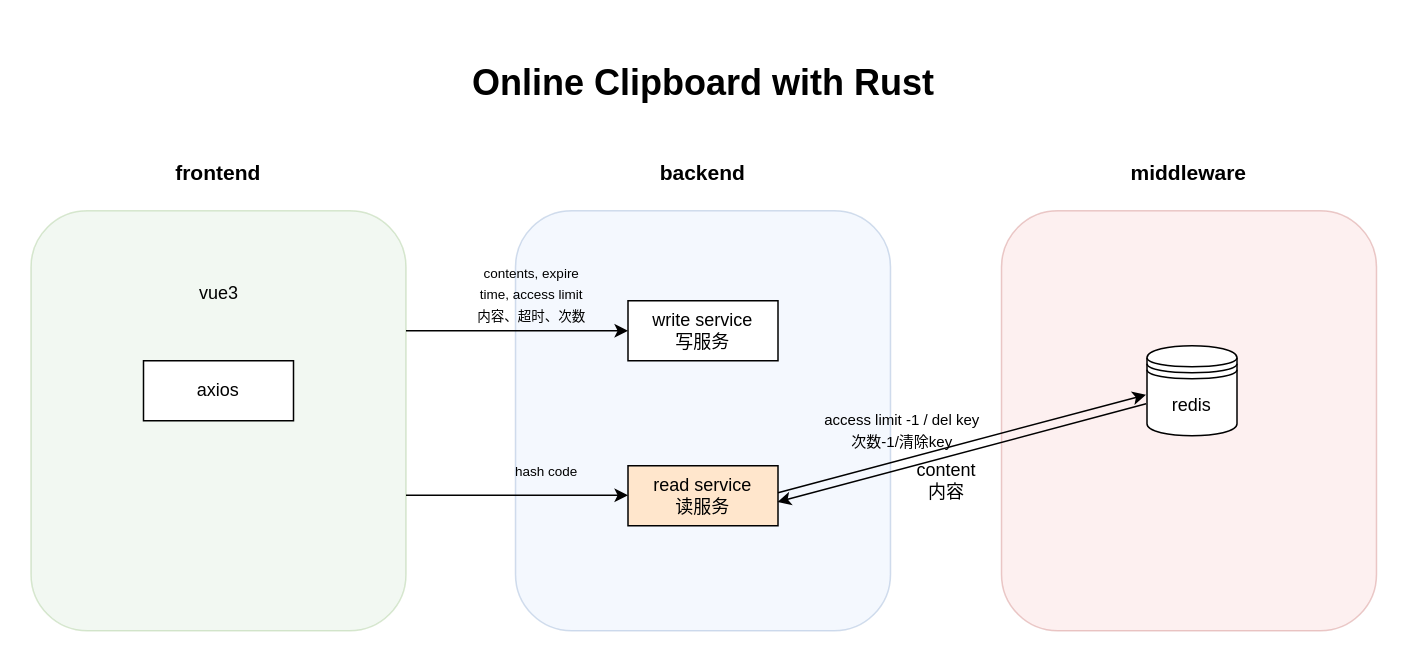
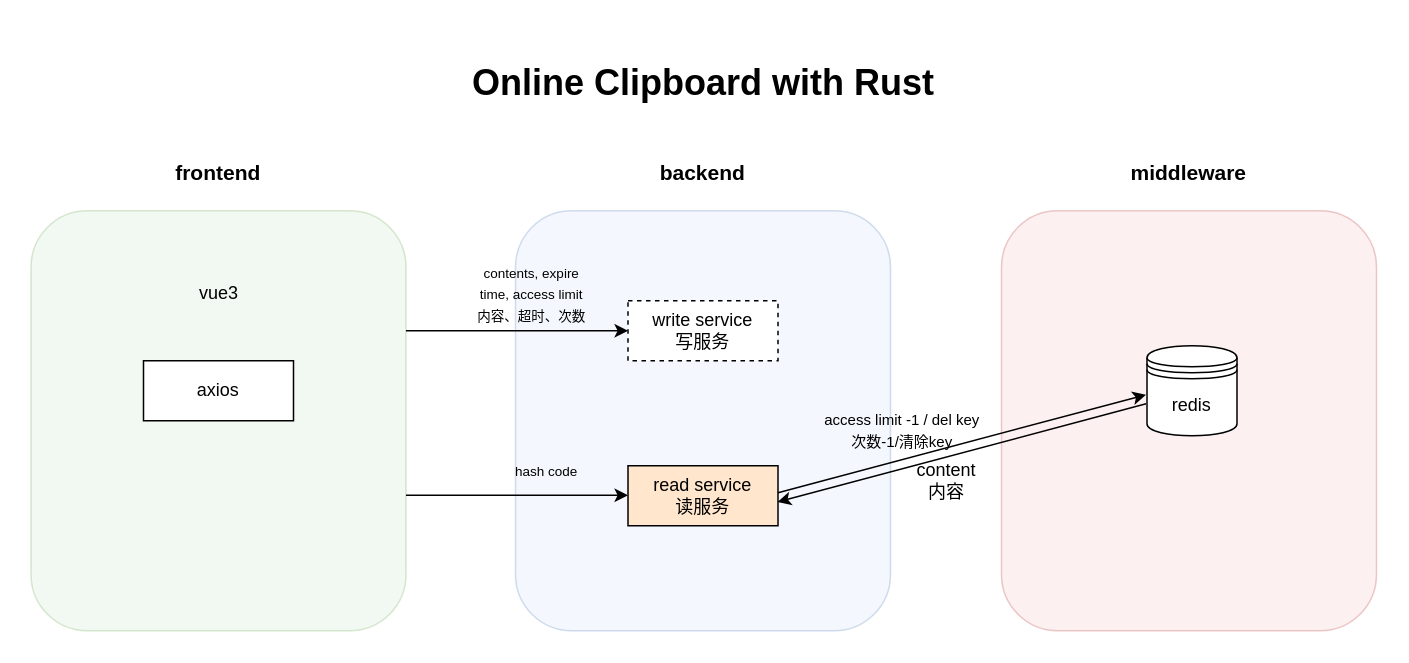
node "write service 写服务": style solid -> dashed
